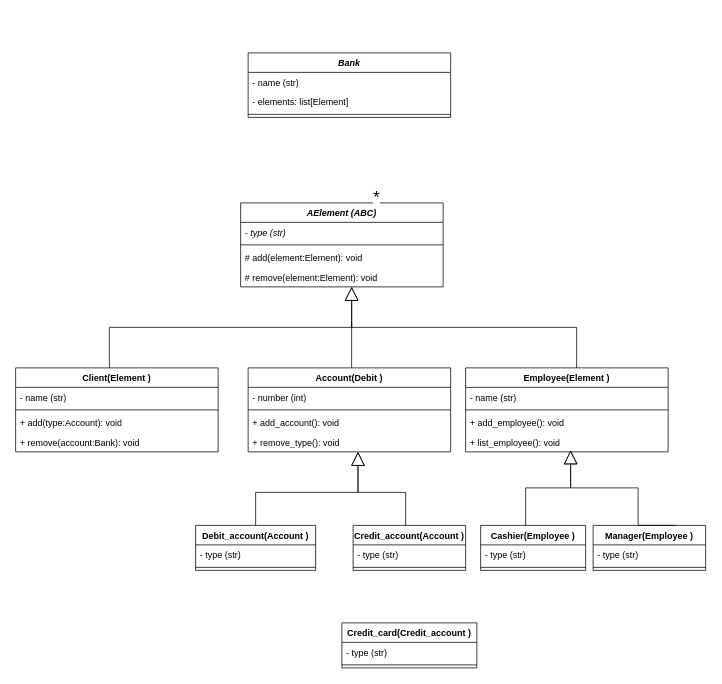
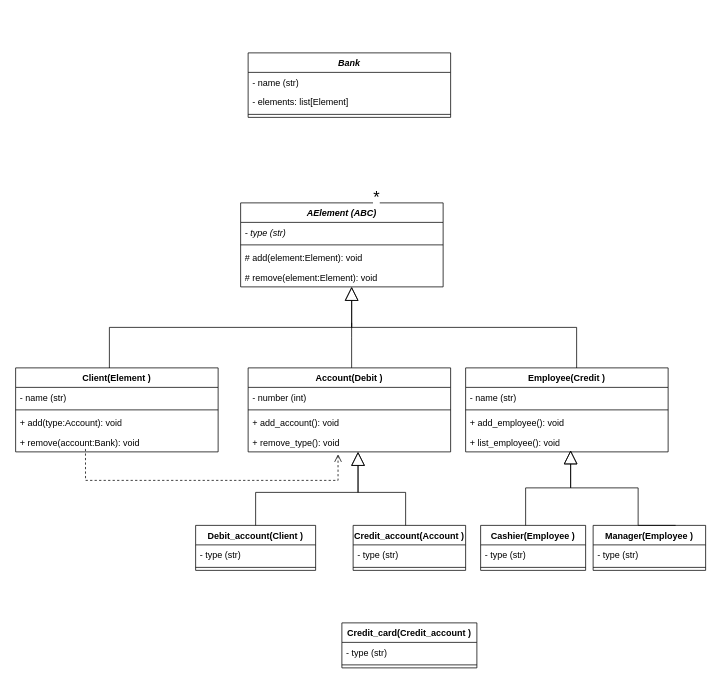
node "Employee(Element )": label "Employee(Element )" -> "Employee(Credit )"
edge "+ remove(account:Bank): void" -> "+ remove_type(): void": added
node "Debit_account(Account )": label "Debit_account(Account )" -> "Debit_account(Client )"
